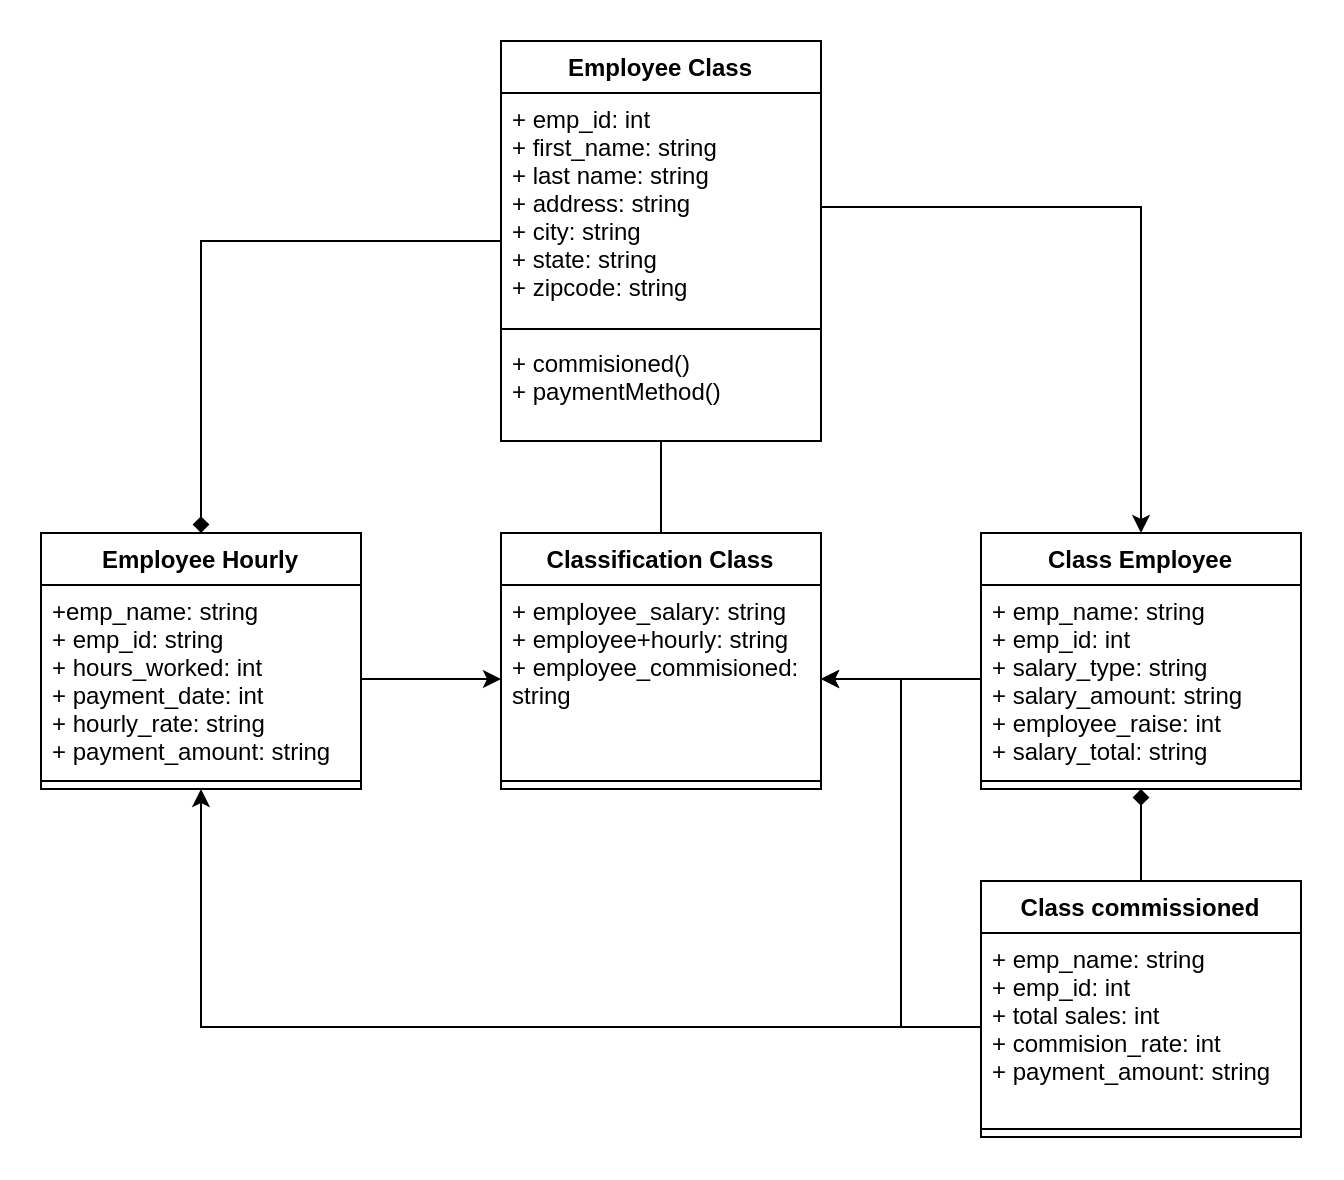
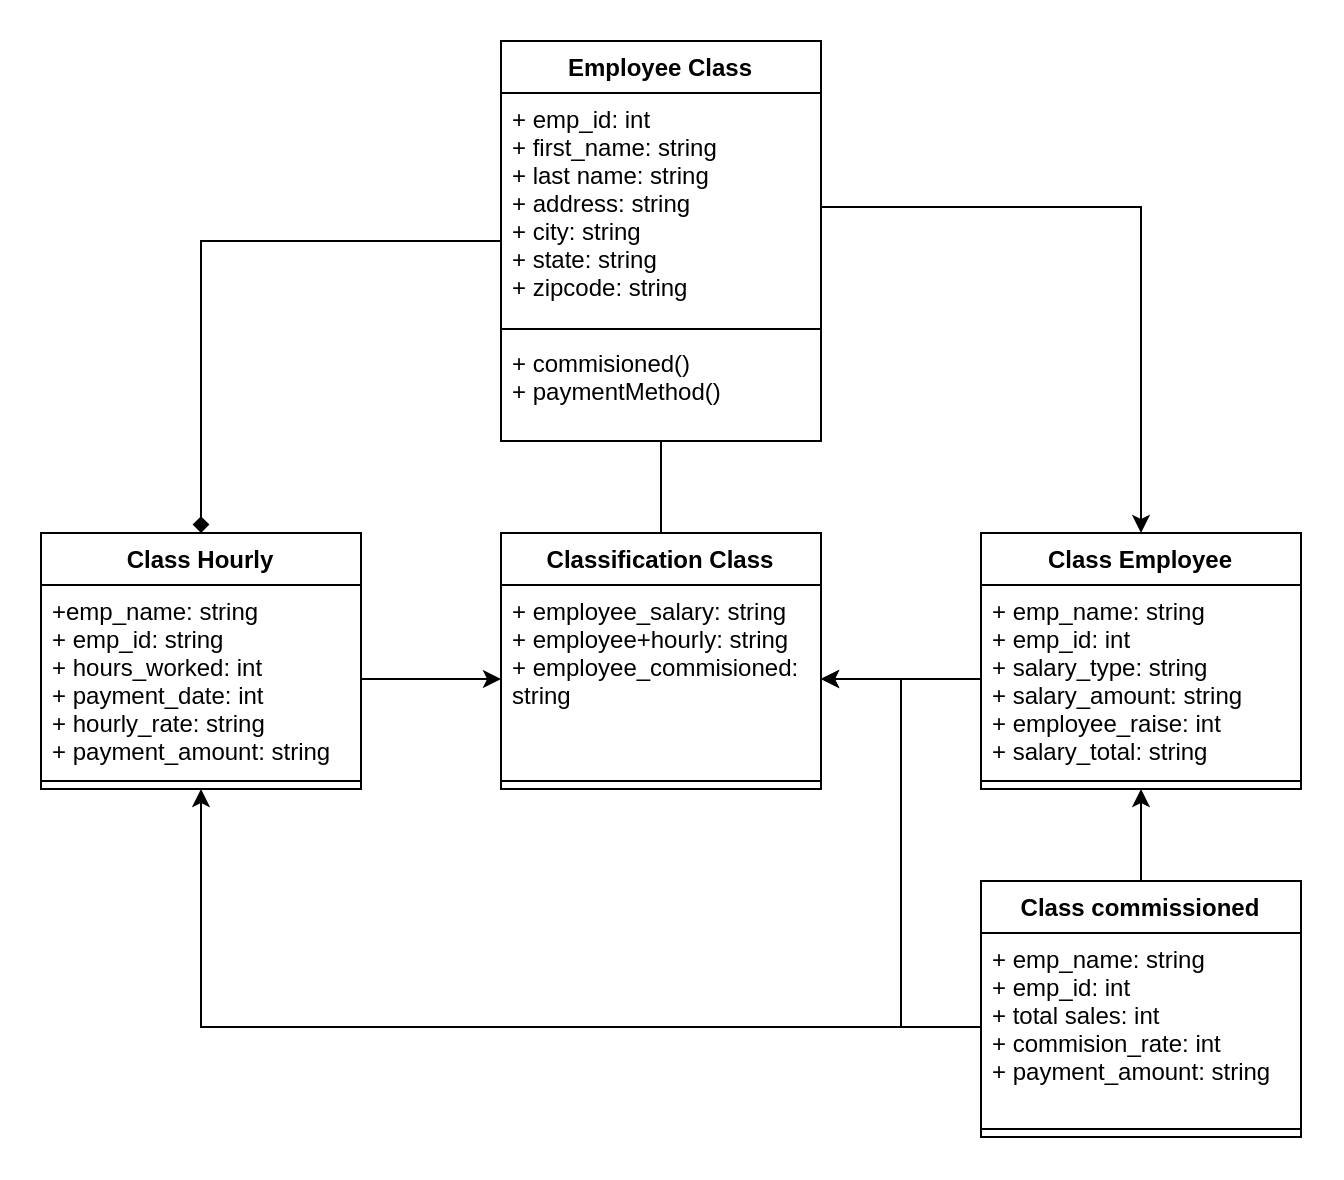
node "Employee Hourly": label "Employee Hourly" -> "Class Hourly"
edge "Class commissioned" -> "Class Employee": arrowhead diamond -> classic
